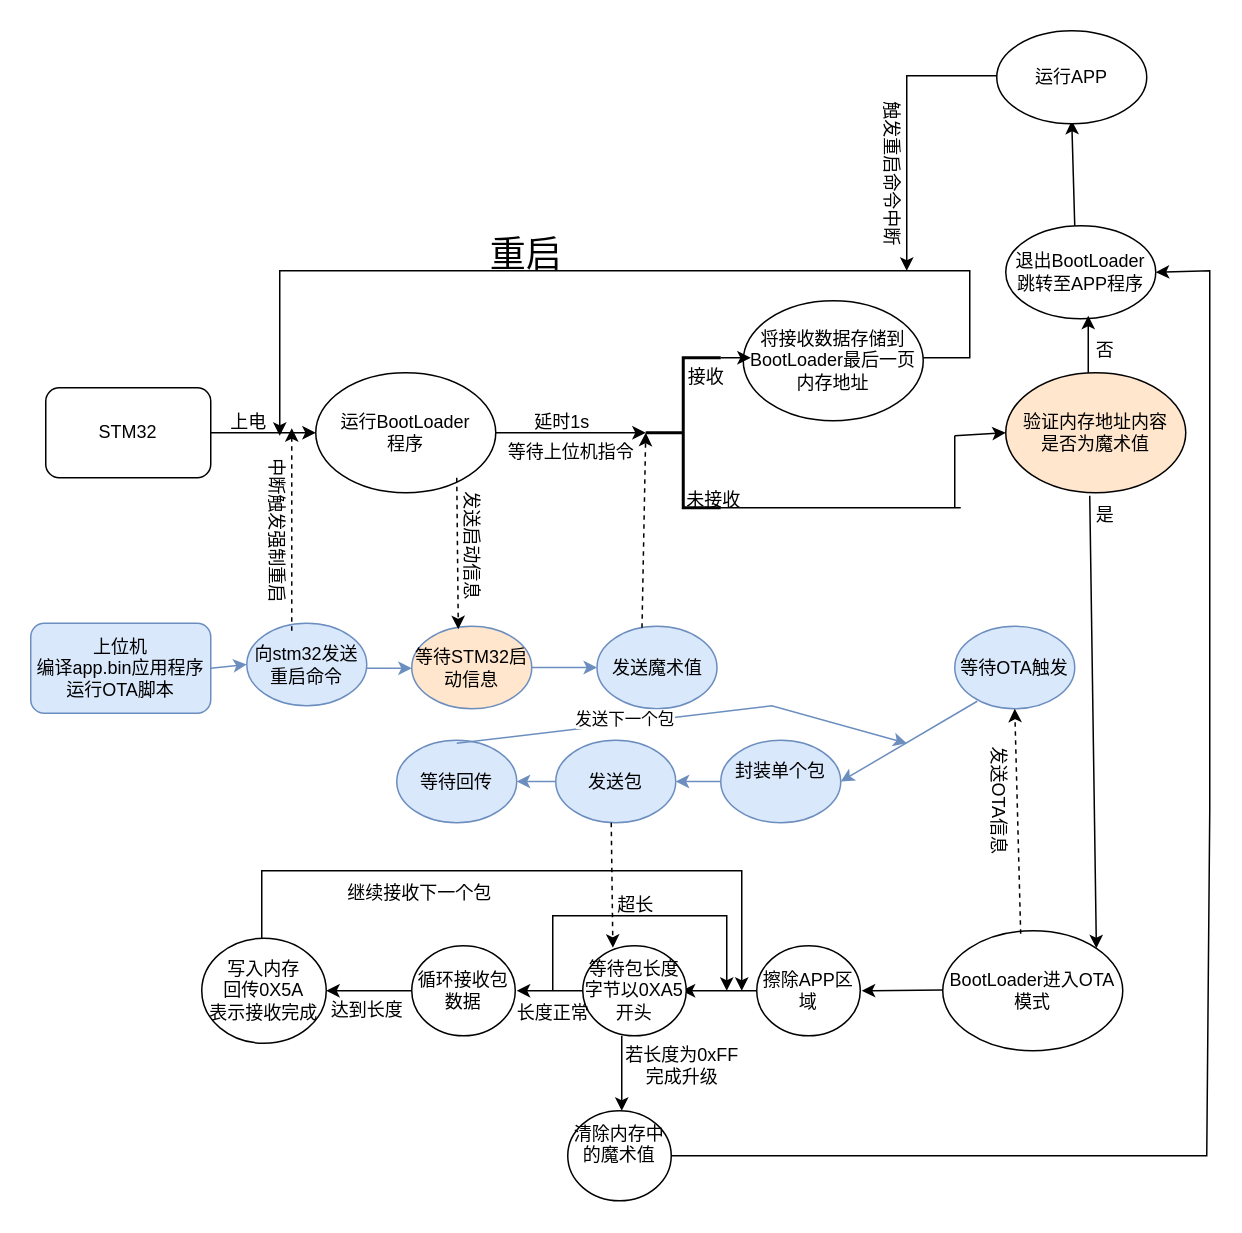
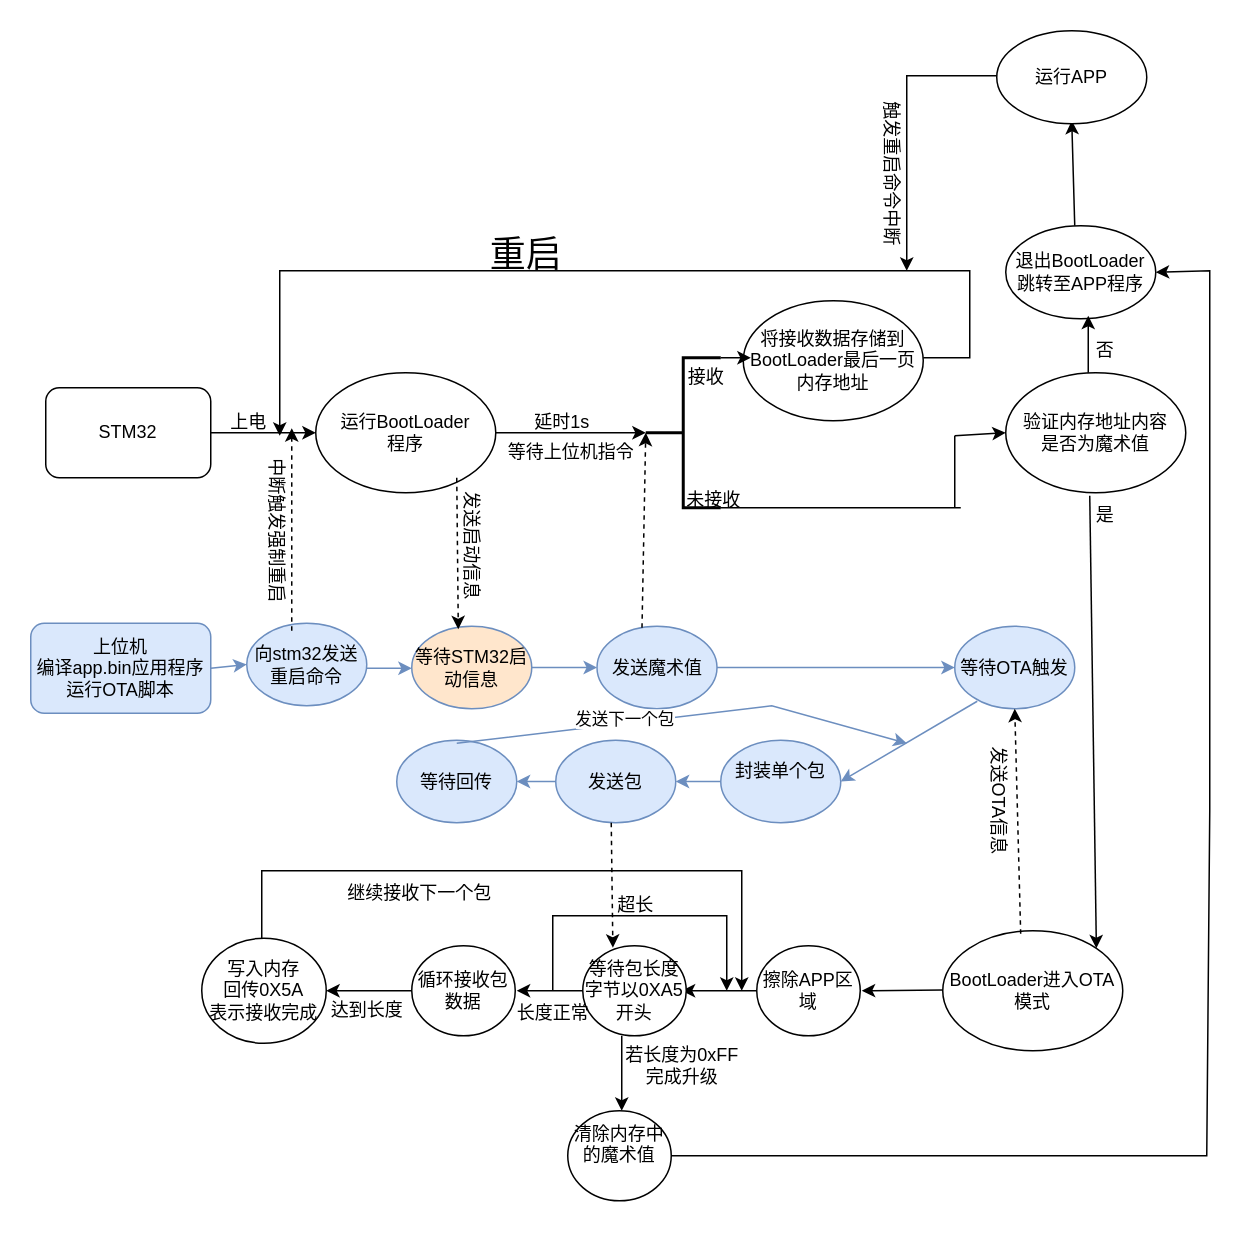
node "验证内存地址内容 是否为魔术值": fillcolor #ffe6cc -> #ffffff
edge "发送魔术值" -> "等待OTA触发": added
